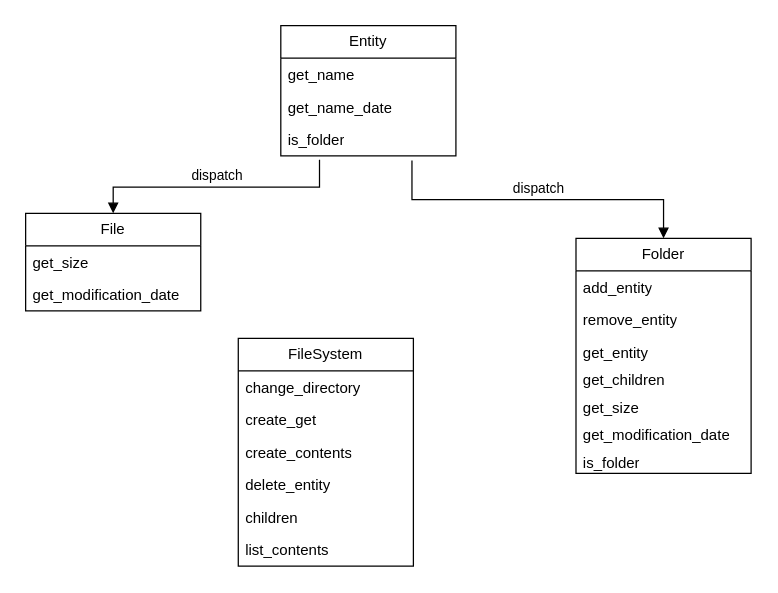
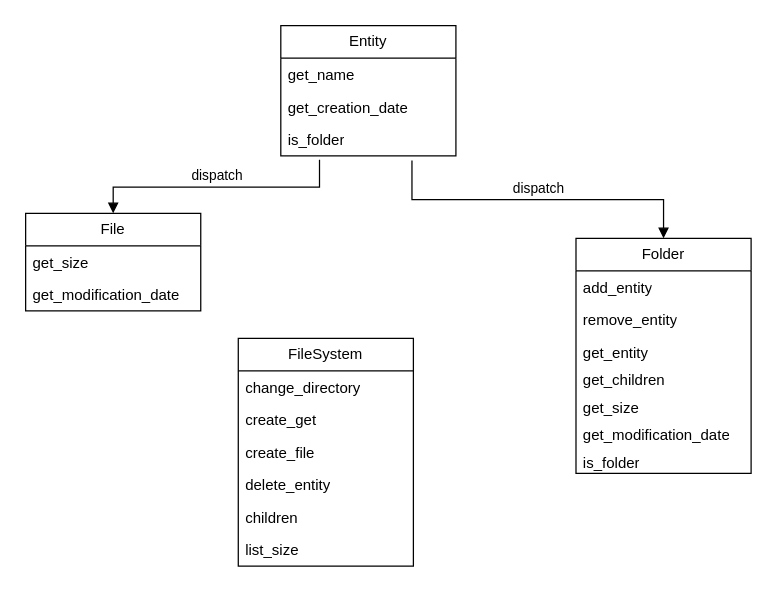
node "get_name_date": label "get_name_date" -> "get_creation_date"
node "create_contents": label "create_contents" -> "create_file"
node "list_contents": label "list_contents" -> "list_size"
